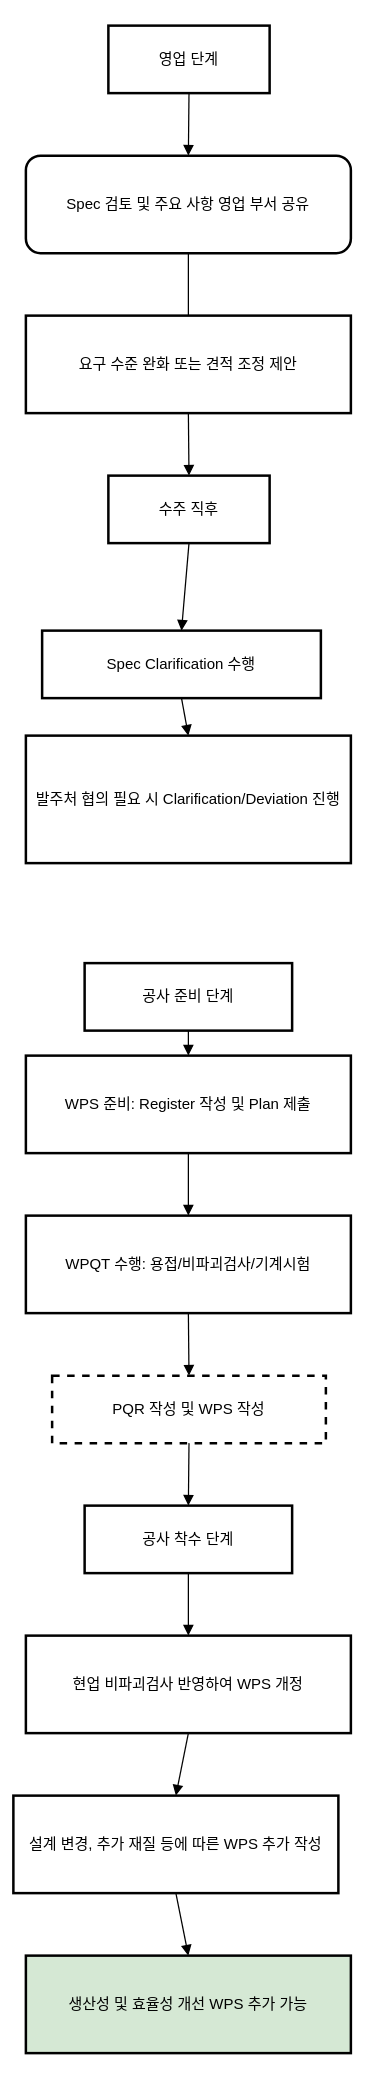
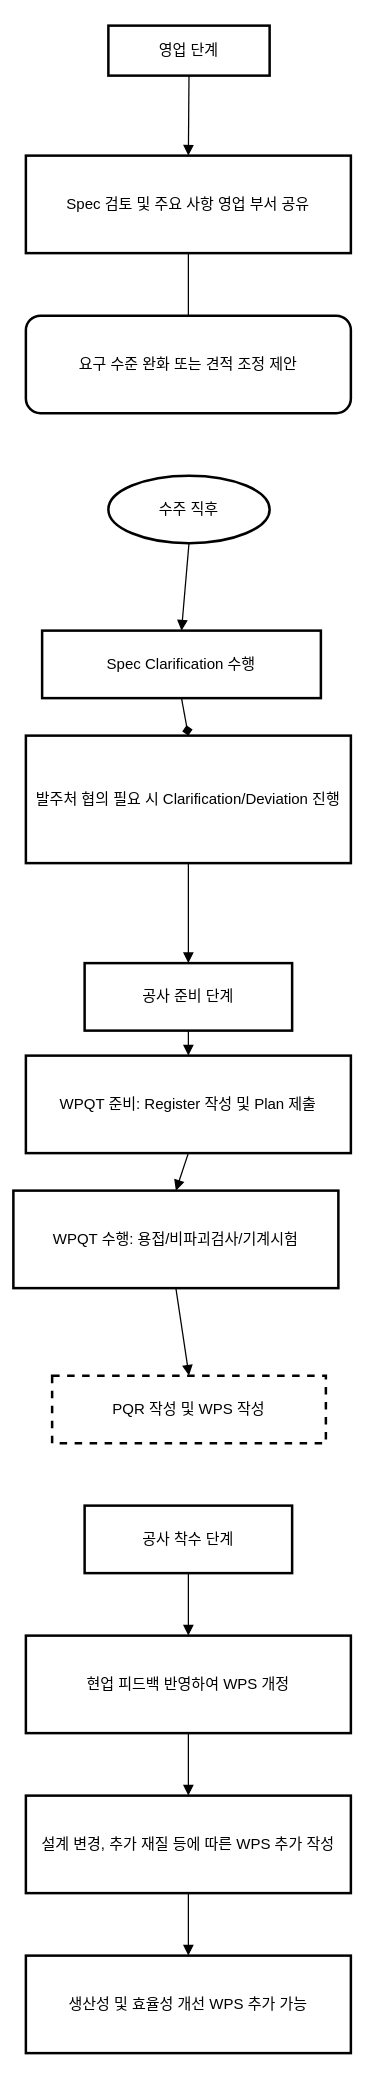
node "영업 단계": size 161x68 -> 161x50
node "Spec 검토 및 주요 사항 영업 부서 공유": shape rounded rectangle -> rectangle
node "요구 수준 완화 또는 견적 조정 제안": shape rectangle -> rounded rectangle
edge "요구 수준 완화 또는 견적 조정 제안" -> "수주 직후": removed
node "수주 직후": shape rectangle -> ellipse
edge "Spec Clarification 수행" -> "발주처 협의 필요 시 Clarification/Deviation 진행": arrowhead block -> diamond
edge "발주처 협의 필요 시 Clarification/Deviation 진행" -> "공사 준비 단계": added
node "WPS 준비: Register 작성 및 Plan 제출": label "WPS 준비: Register 작성 및 Plan 제출" -> "WPQT 준비: Register 작성 및 Plan 제출"
node "WPQT 수행: 용접/비파괴검사/기계시험": moved (188, 1264) -> (176, 1239)
edge "PQR 작성 및 WPS 작성" -> "공사 착수 단계": removed
node "현업 비파괴검사 반영하여 WPS 개정": label "현업 비파괴검사 반영하여 WPS 개정" -> "현업 피드백 반영하여 WPS 개정"
node "설계 변경, 추가 재질 등에 따른 WPS 추가 작성": moved (176, 1844) -> (188, 1844)
node "생산성 및 효율성 개선 WPS 추가 가능": fillcolor #d5e8d4 -> #ffffff
